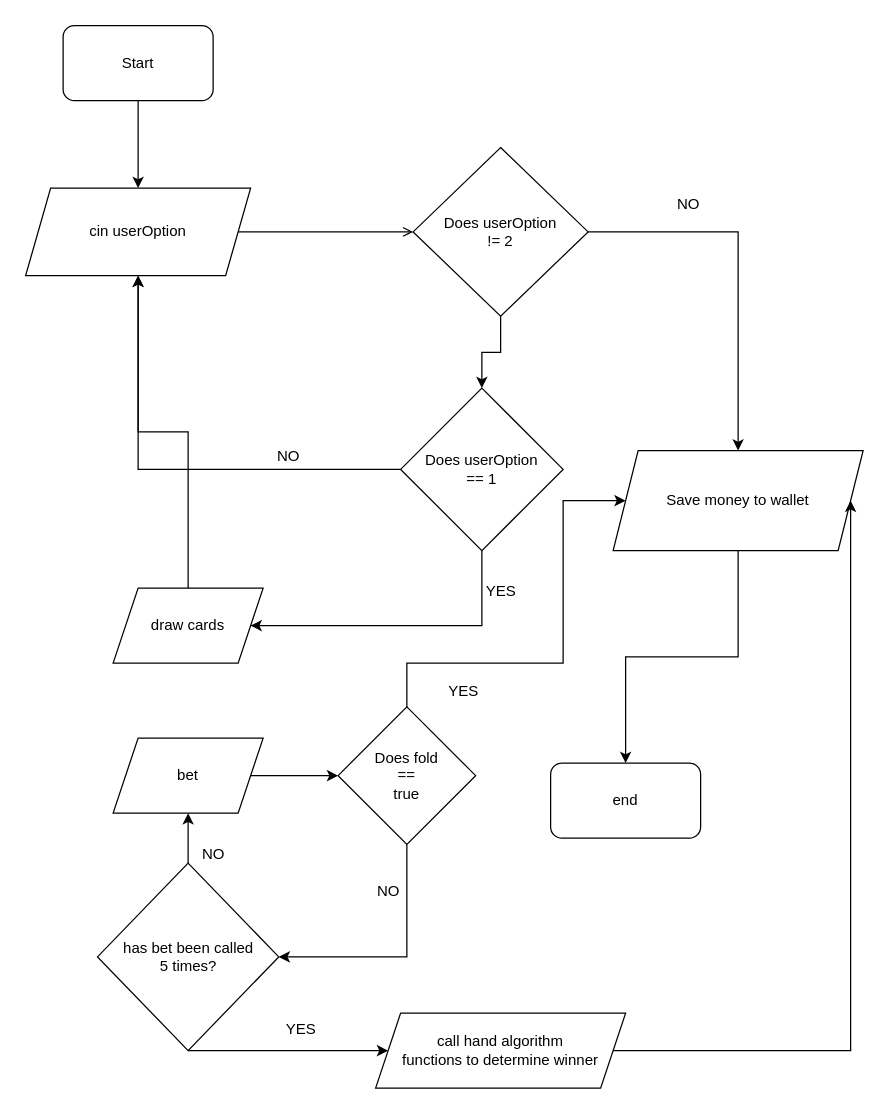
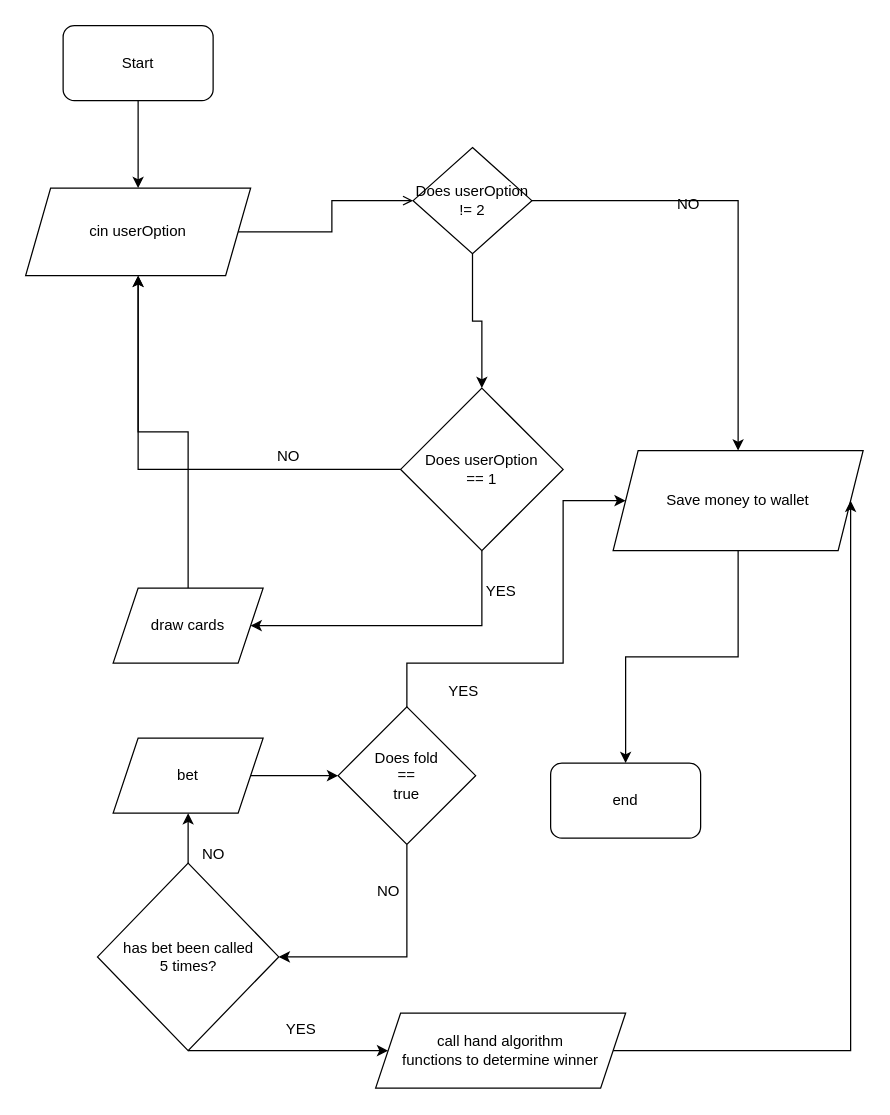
node "Does userOption != 2": size 175x169 -> 119x106
